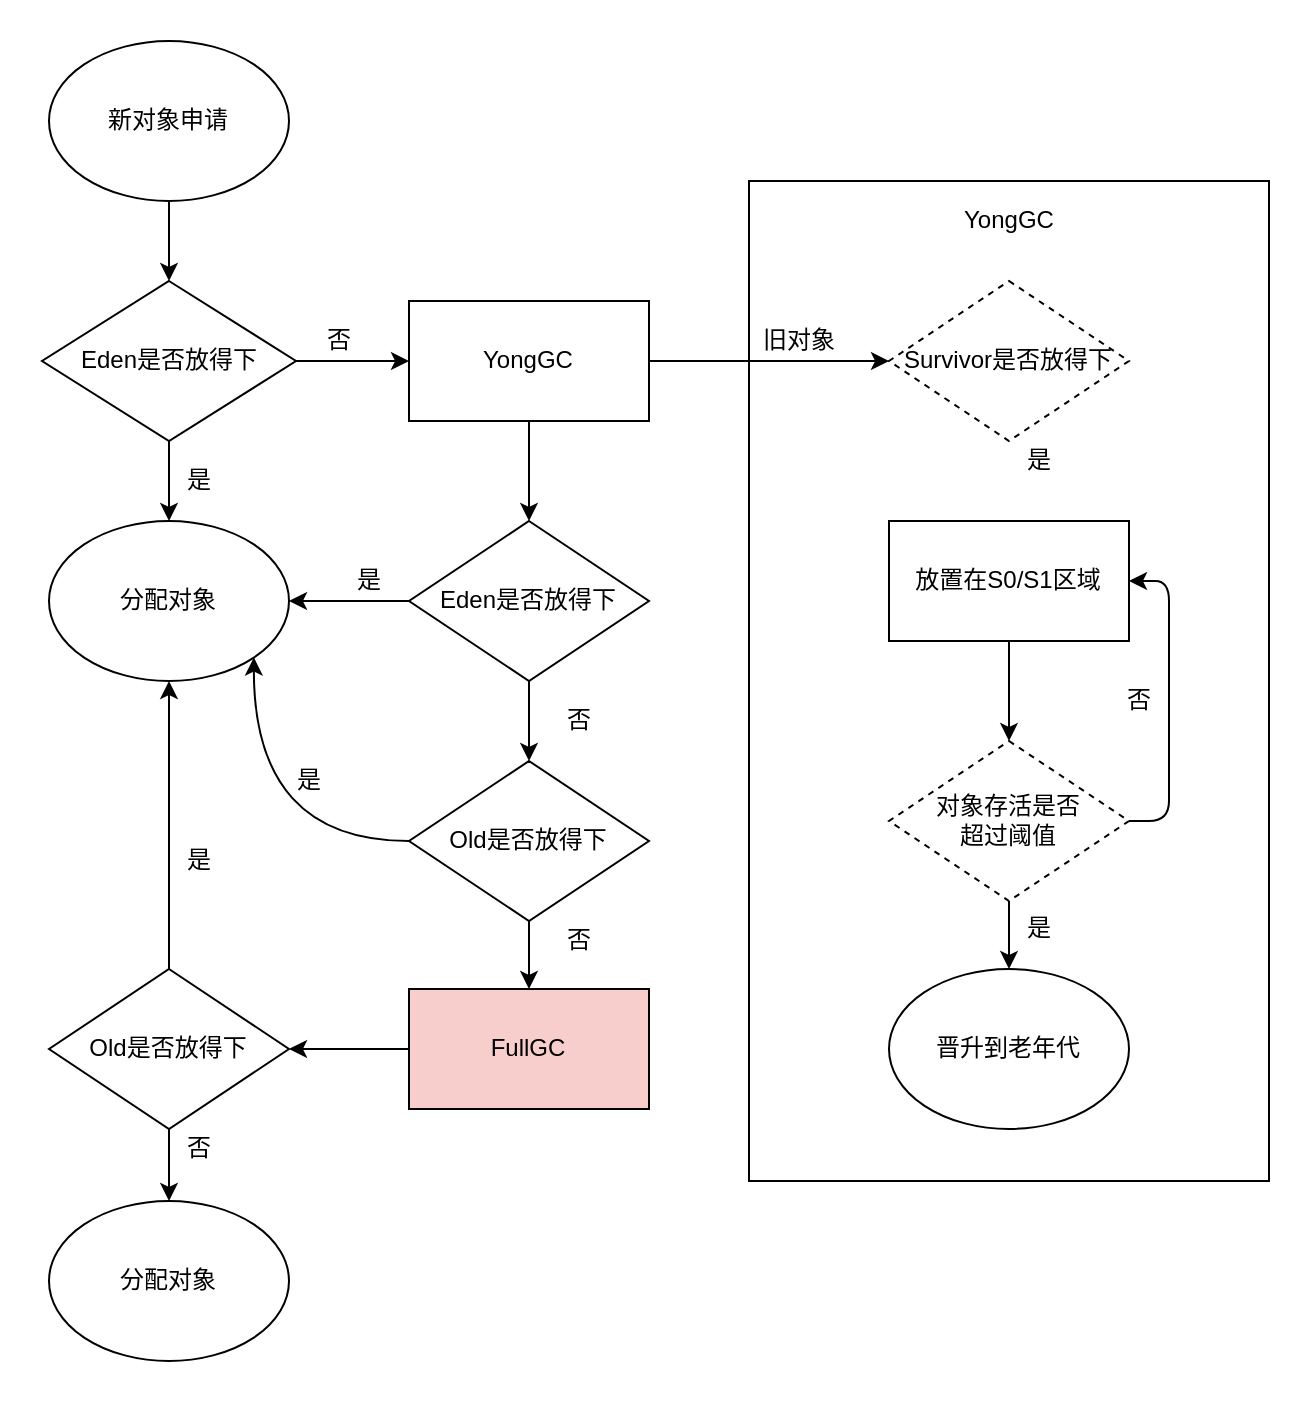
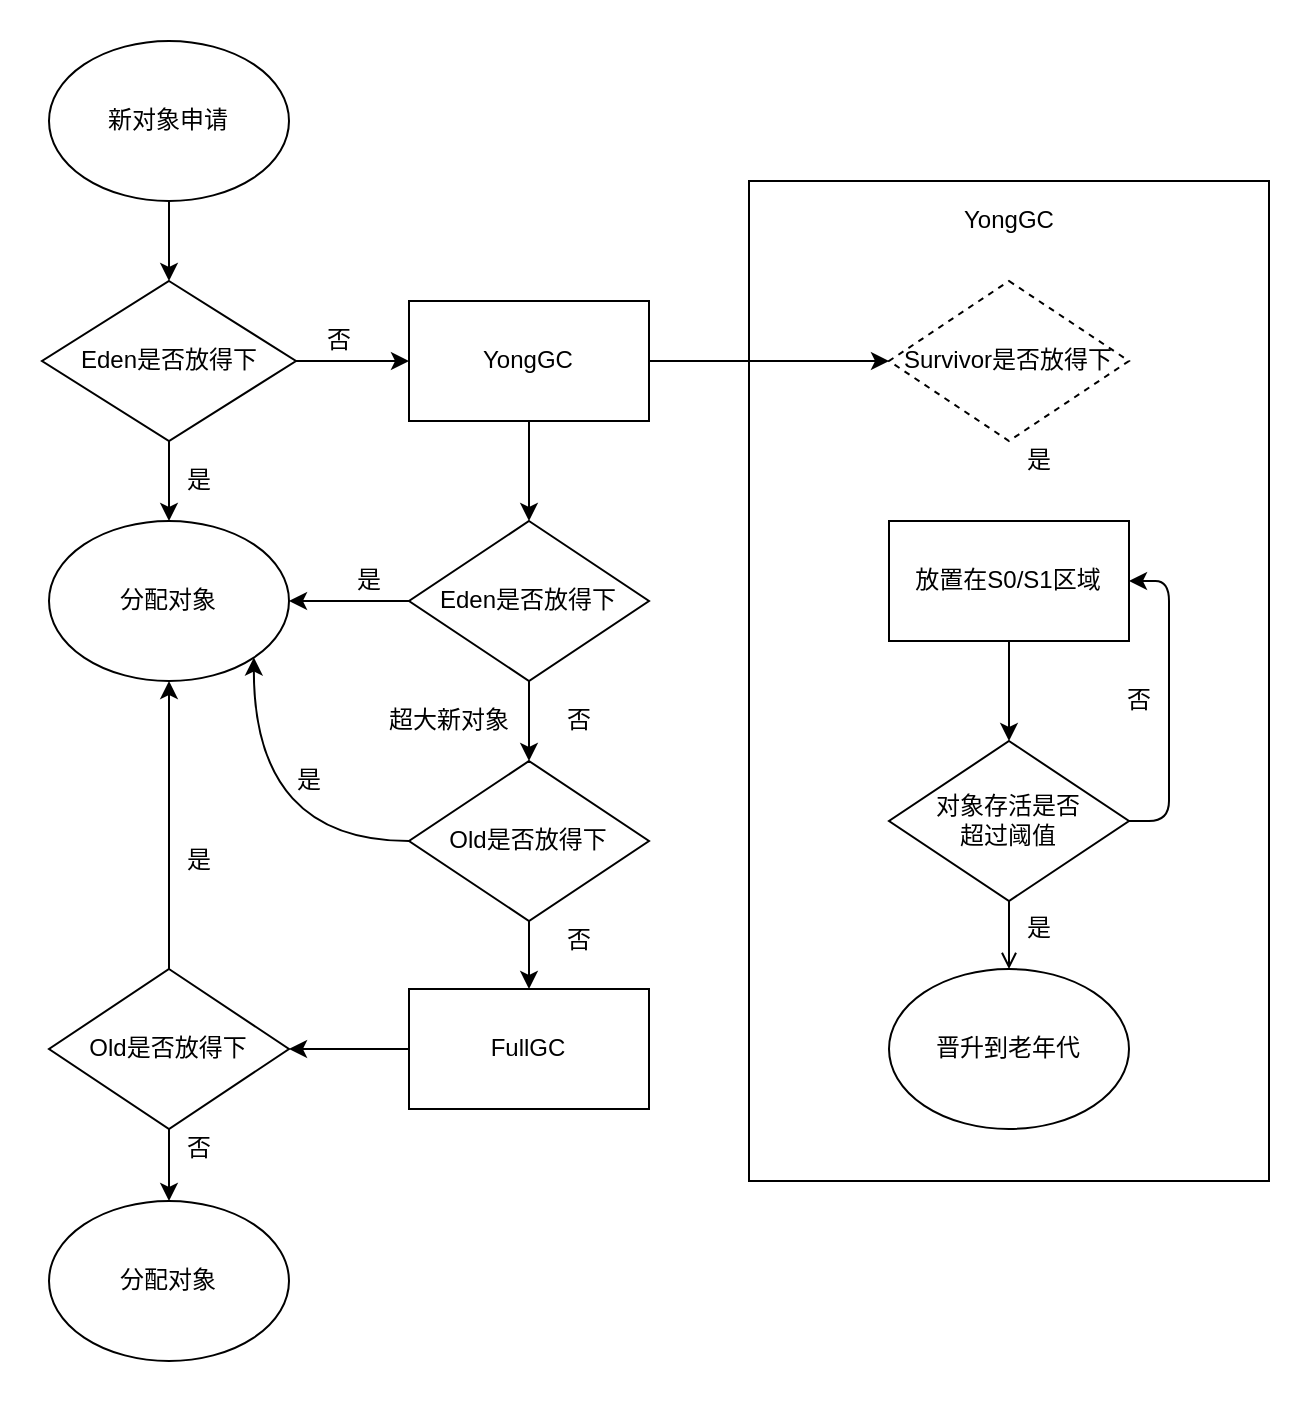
node "旧对象": removed
node "超大新对象": added
node "对象存活是否 超过阈值": style dashed -> solid
edge "对象存活是否 超过阈值" -> "晋升到老年代": arrowhead classic -> open
node "FullGC": fillcolor #f8cecc -> #ffffff
